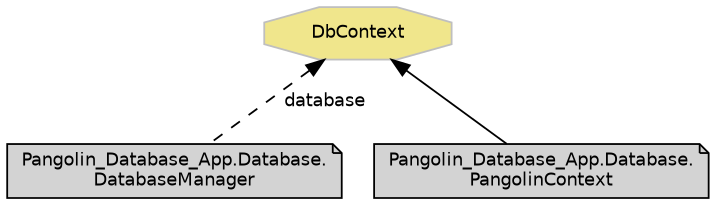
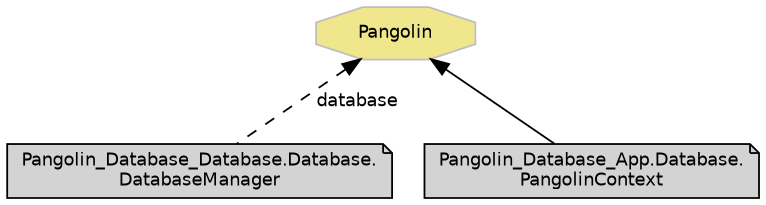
node "DbContext": label "DbContext" -> "Pangolin"
node "Pangolin_Database_App.Database. DatabaseManager": label "Pangolin_Database_App.Database. DatabaseManager" -> "Pangolin_Database_Database.Database. DatabaseManager"
